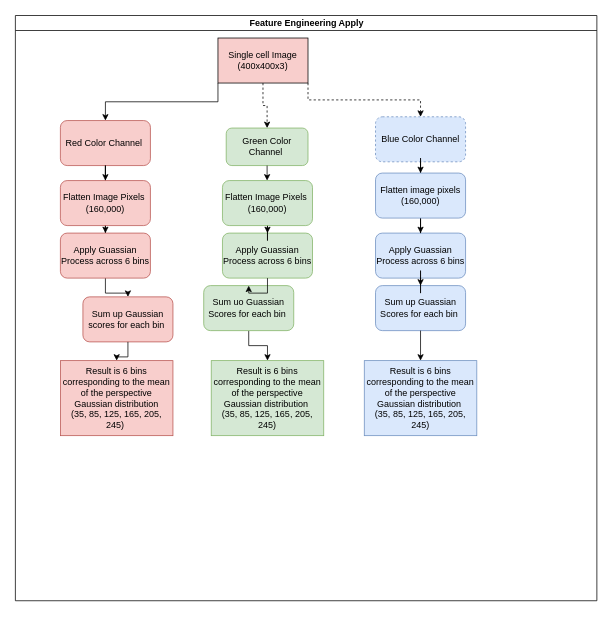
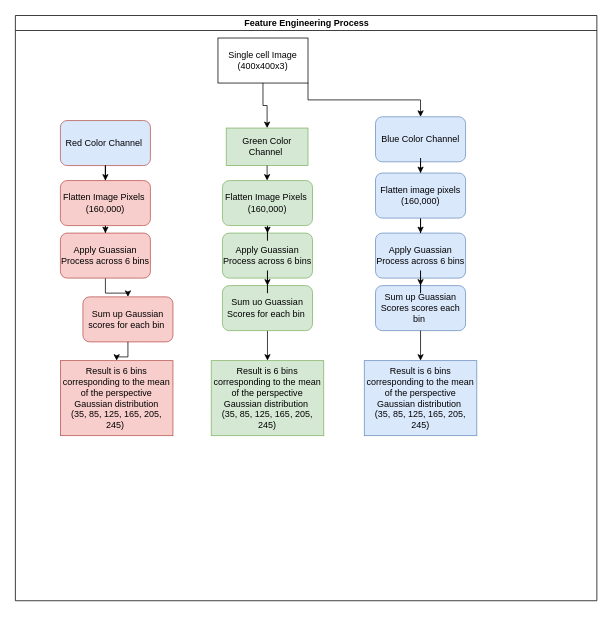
node "Feature Engineering Apply": label "Feature Engineering Apply" -> "Feature Engineering Process"
node "Single cell Image (400x400x3)": fillcolor #f8cecc -> #ffffff
edge "Single cell Image (400x400x3)" -> "Blue Color Channel": style dashed -> solid
edge "Single cell Image (400x400x3)" -> "Red Color Channel": removed
edge "Single cell Image (400x400x3)" -> "Green Color Channel": style dashed -> solid
node "Blue Color Channel": style dashed -> solid
node "Red Color Channel": fillcolor #f8cecc -> #dae8fc
node "Green Color Channel": shape rounded rectangle -> rectangle
node "Sum uo Guassian Scores for each bin": moved (249, 308) -> (267, 308)
node "Sum up Guassian Scores for each bin": label "Sum up Guassian Scores for each bin" -> "Sum up Guassian Scores scores each bin"
